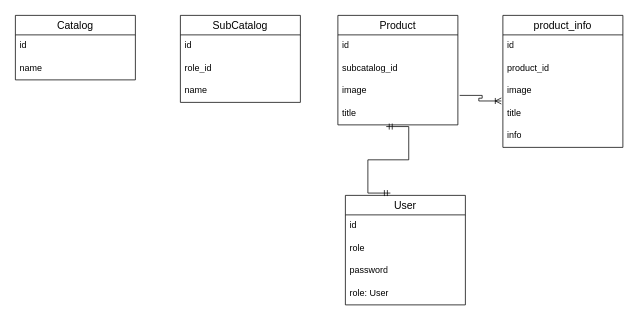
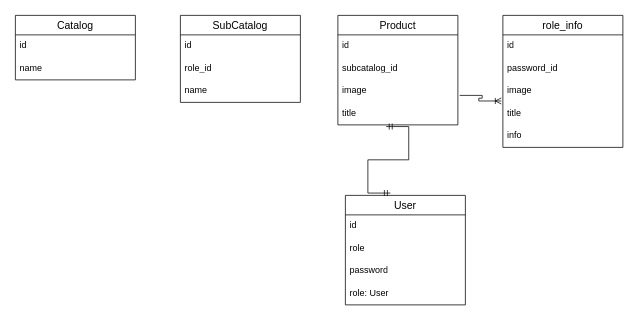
node "product_info": label "product_info" -> "role_info"
node "product_id": label "product_id" -> "password_id"
